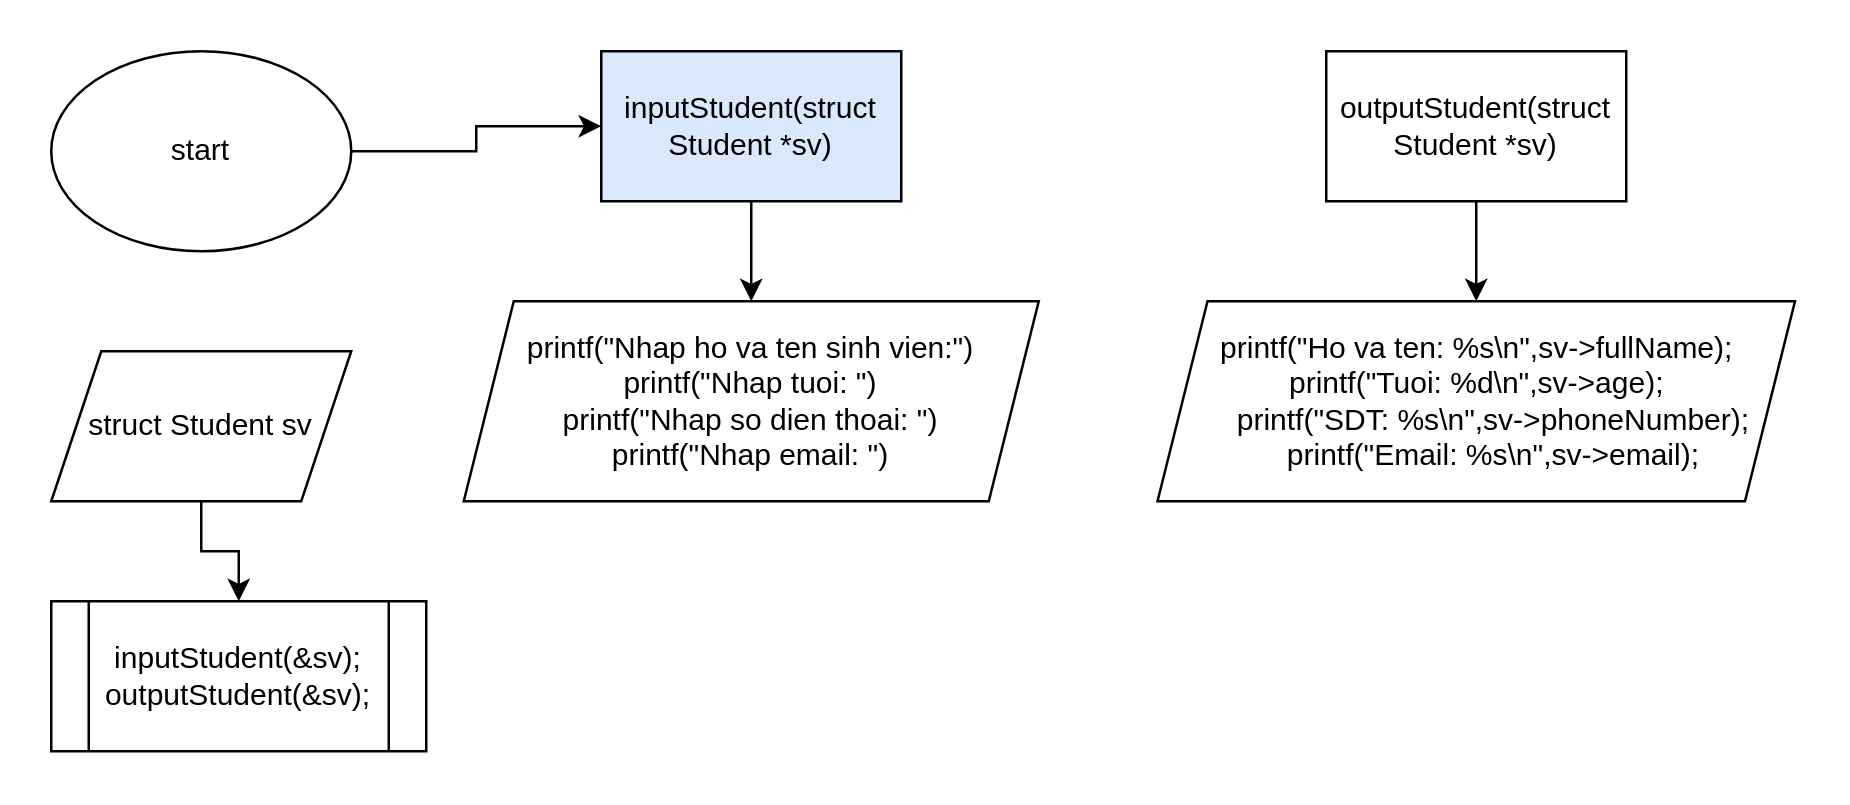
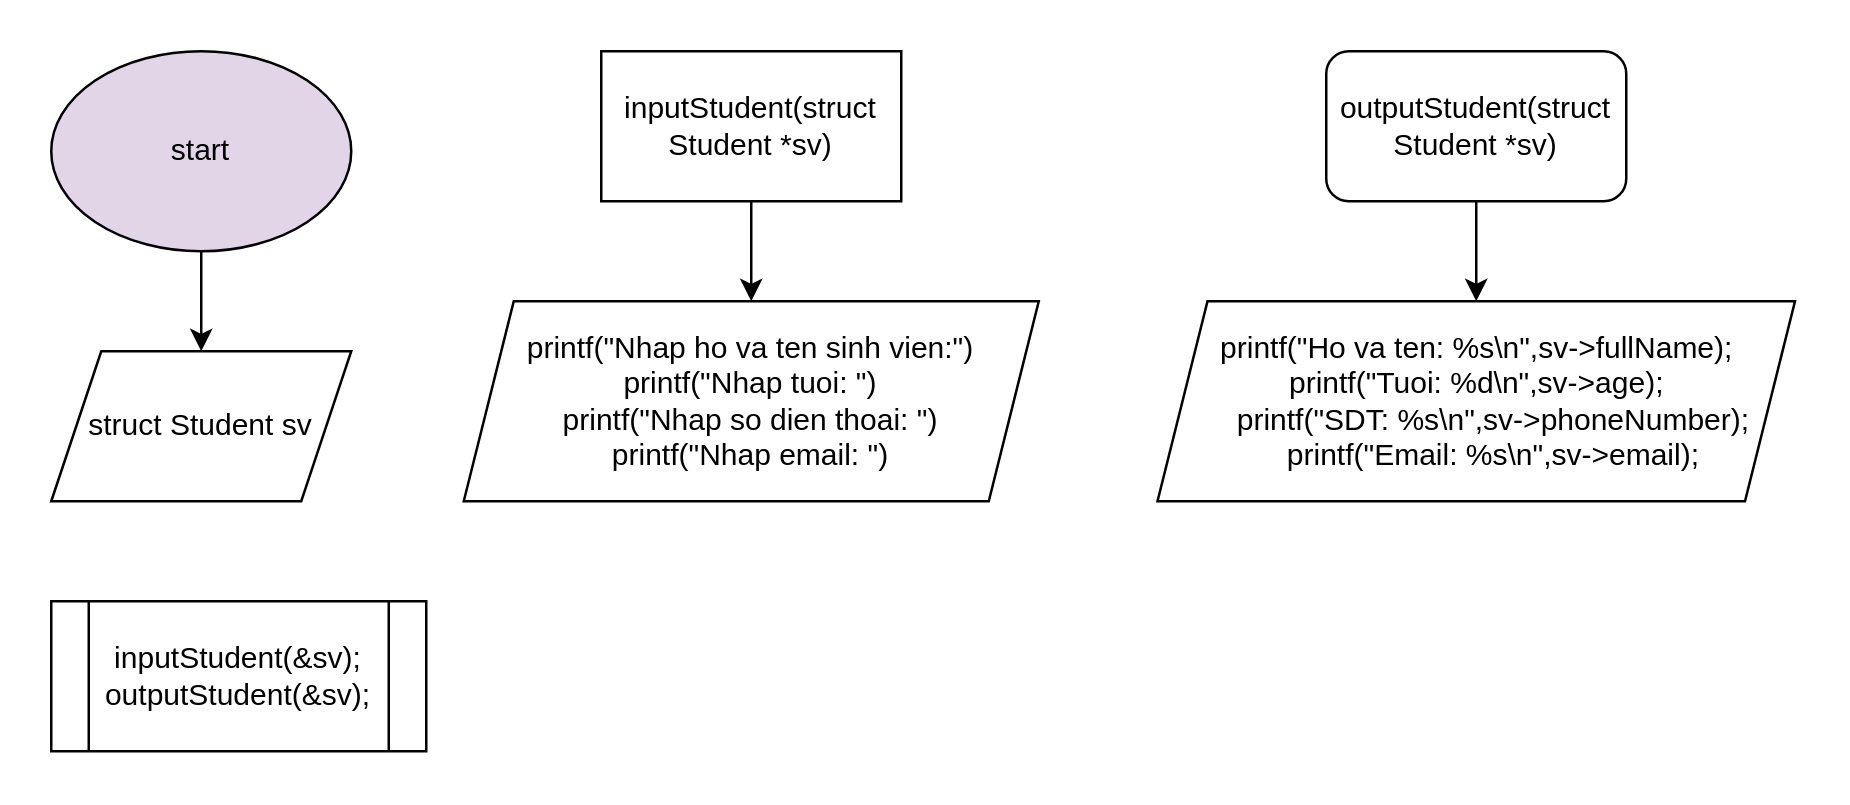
node "inputStudent(struct Student *sv)": fillcolor #dae8fc -> #ffffff
node "outputStudent(struct Student *sv)": shape rectangle -> rounded rectangle
edge "start" -> "inputStudent(struct Student *sv)": now "start" -> "struct Student sv"
node "start": fillcolor #ffffff -> #e1d5e7
edge "struct Student sv" -> "inputStudent(&sv); outputStudent(&sv);": removed
